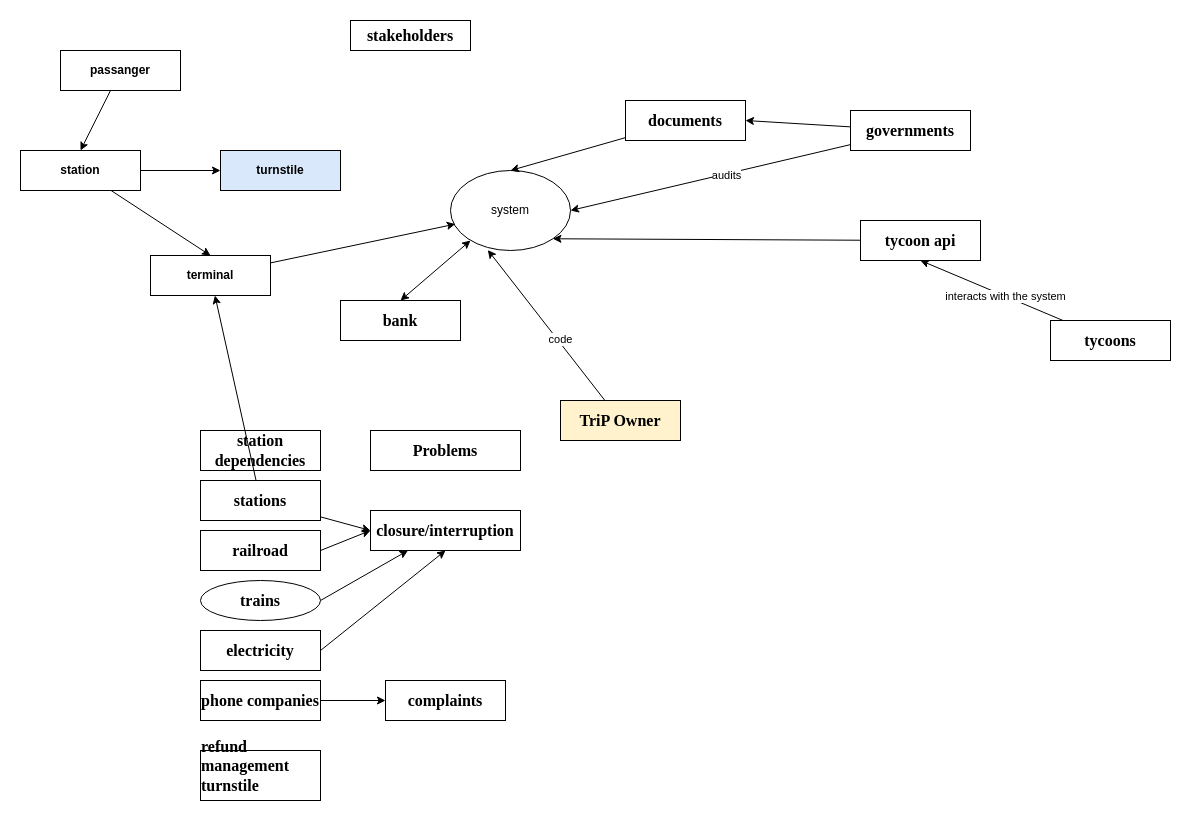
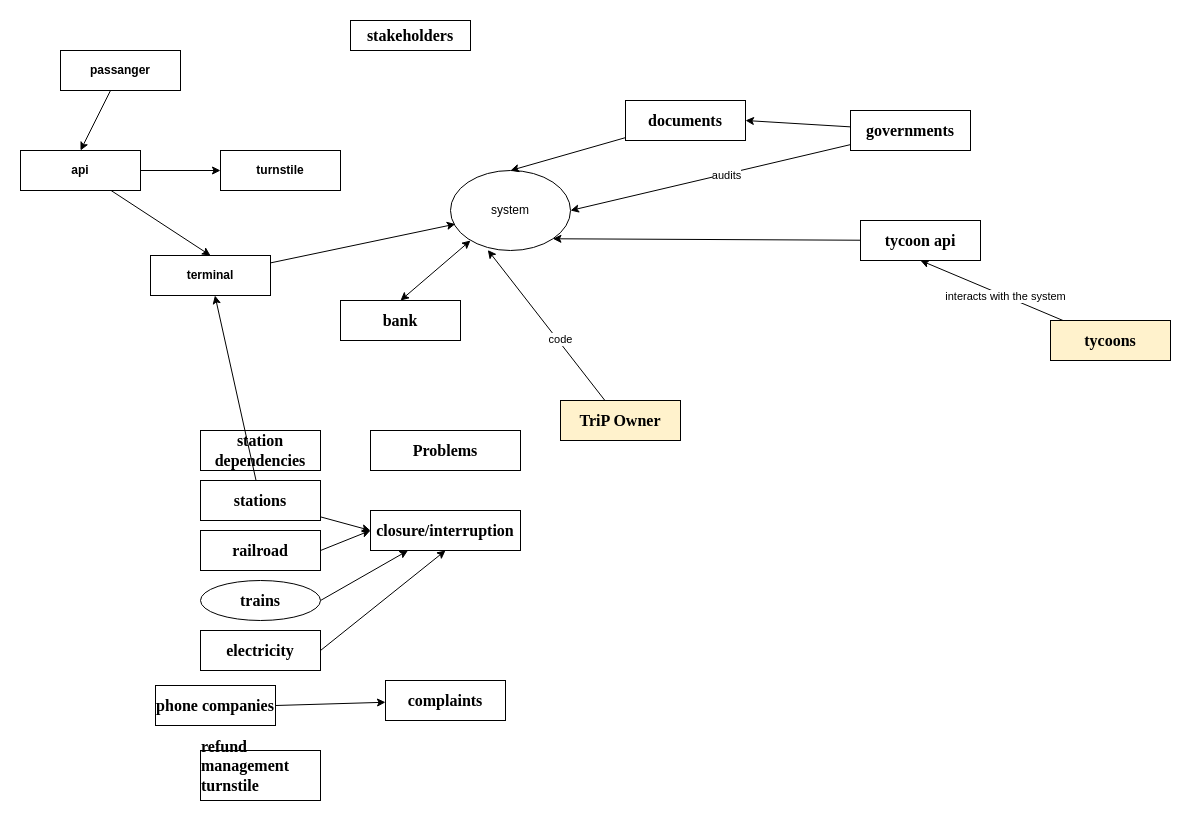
node "station": label "station" -> "api"
node "turnstile": fillcolor #dae8fc -> #ffffff
node "tycoons": fillcolor #ffffff -> #fff2cc
node "phone companies": moved (261, 701) -> (216, 706)
